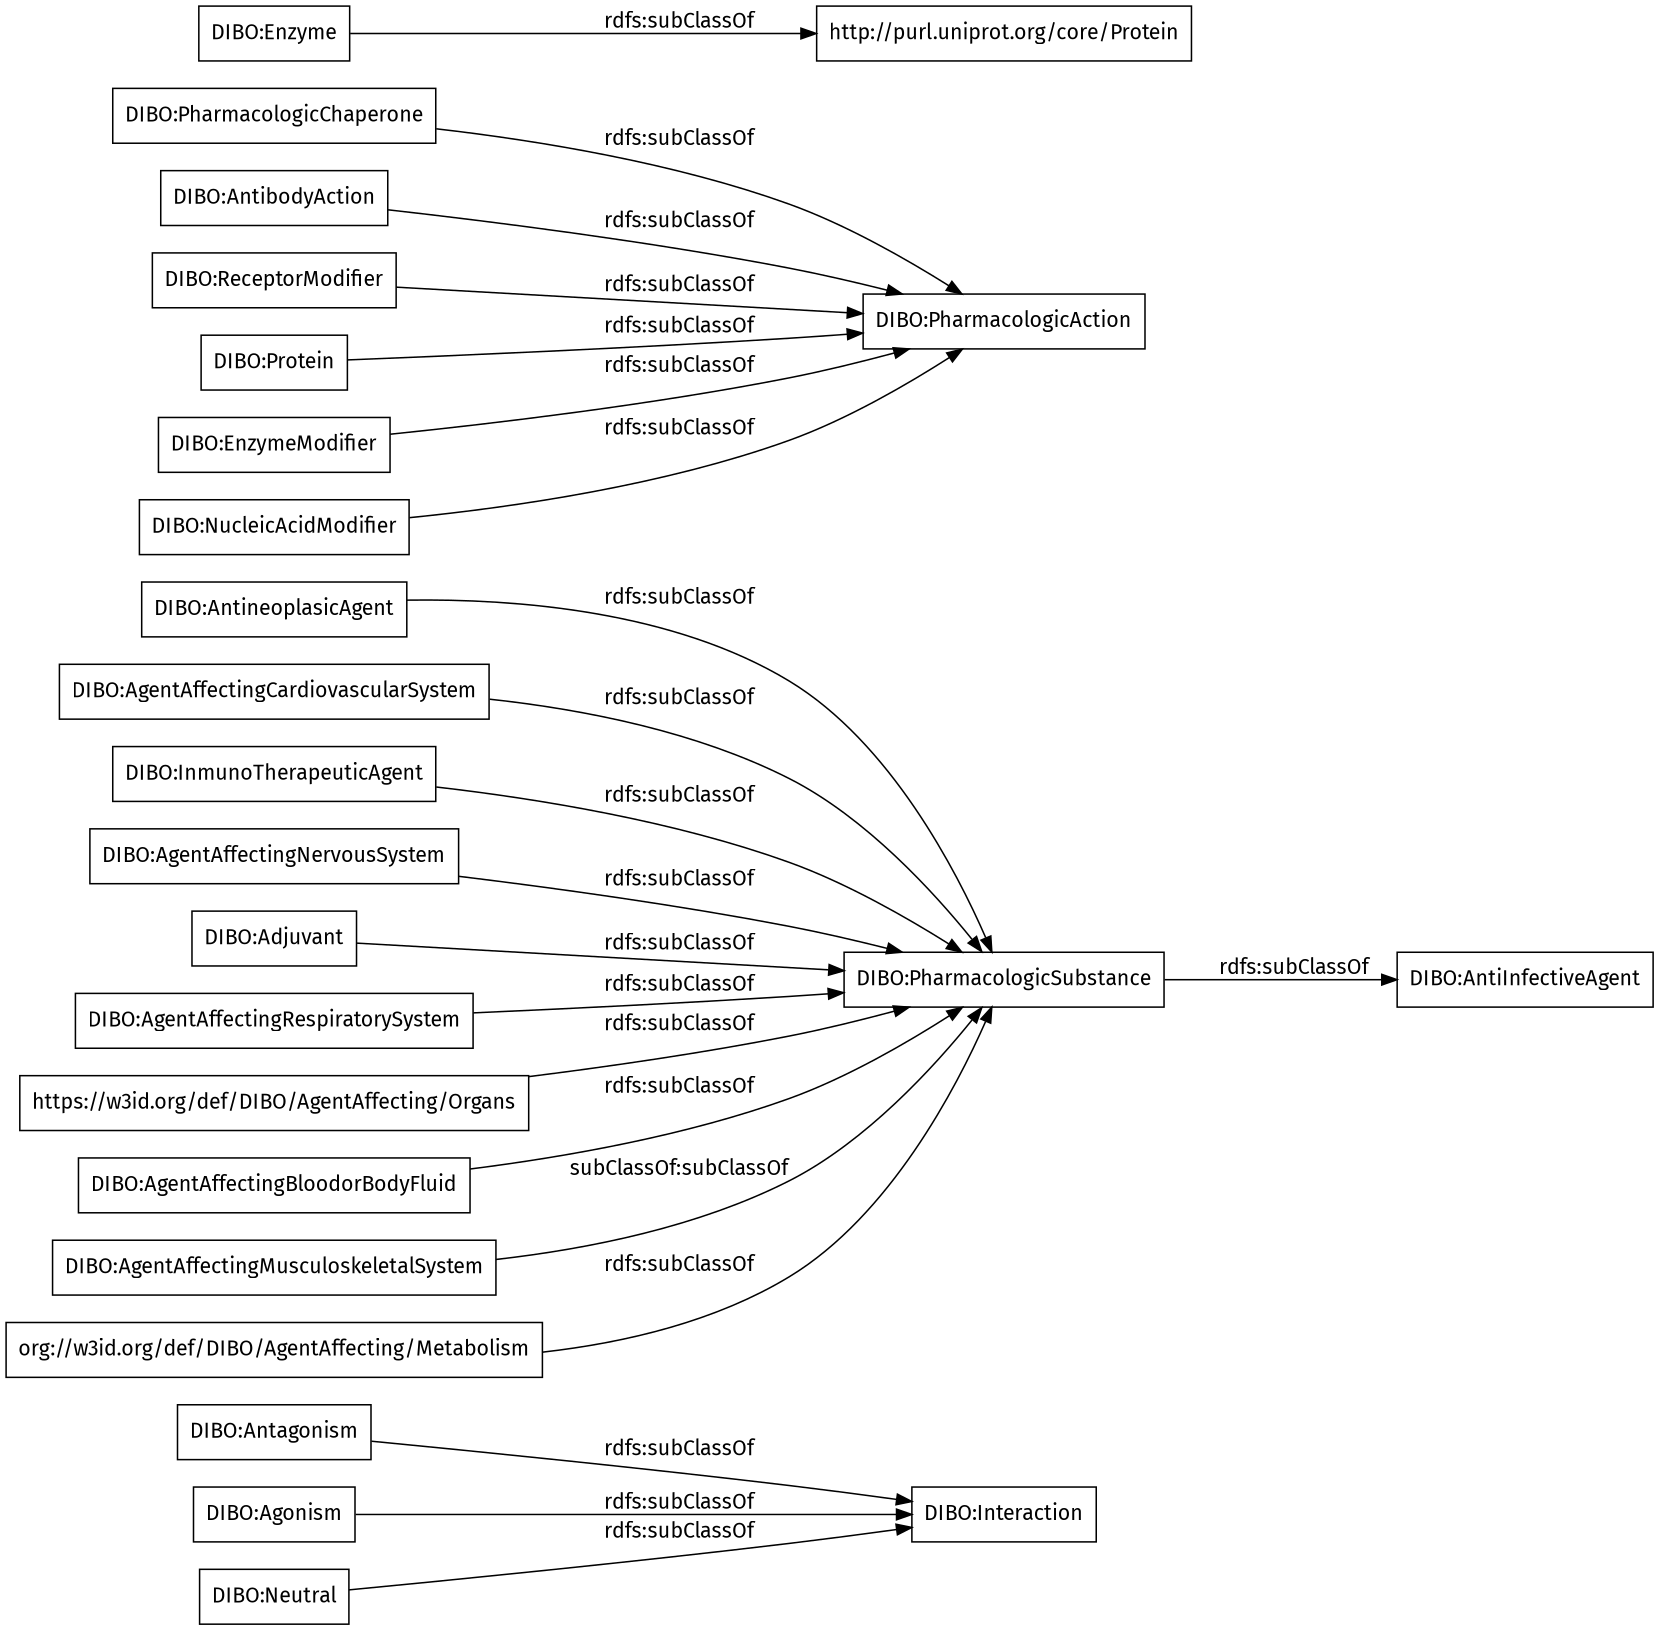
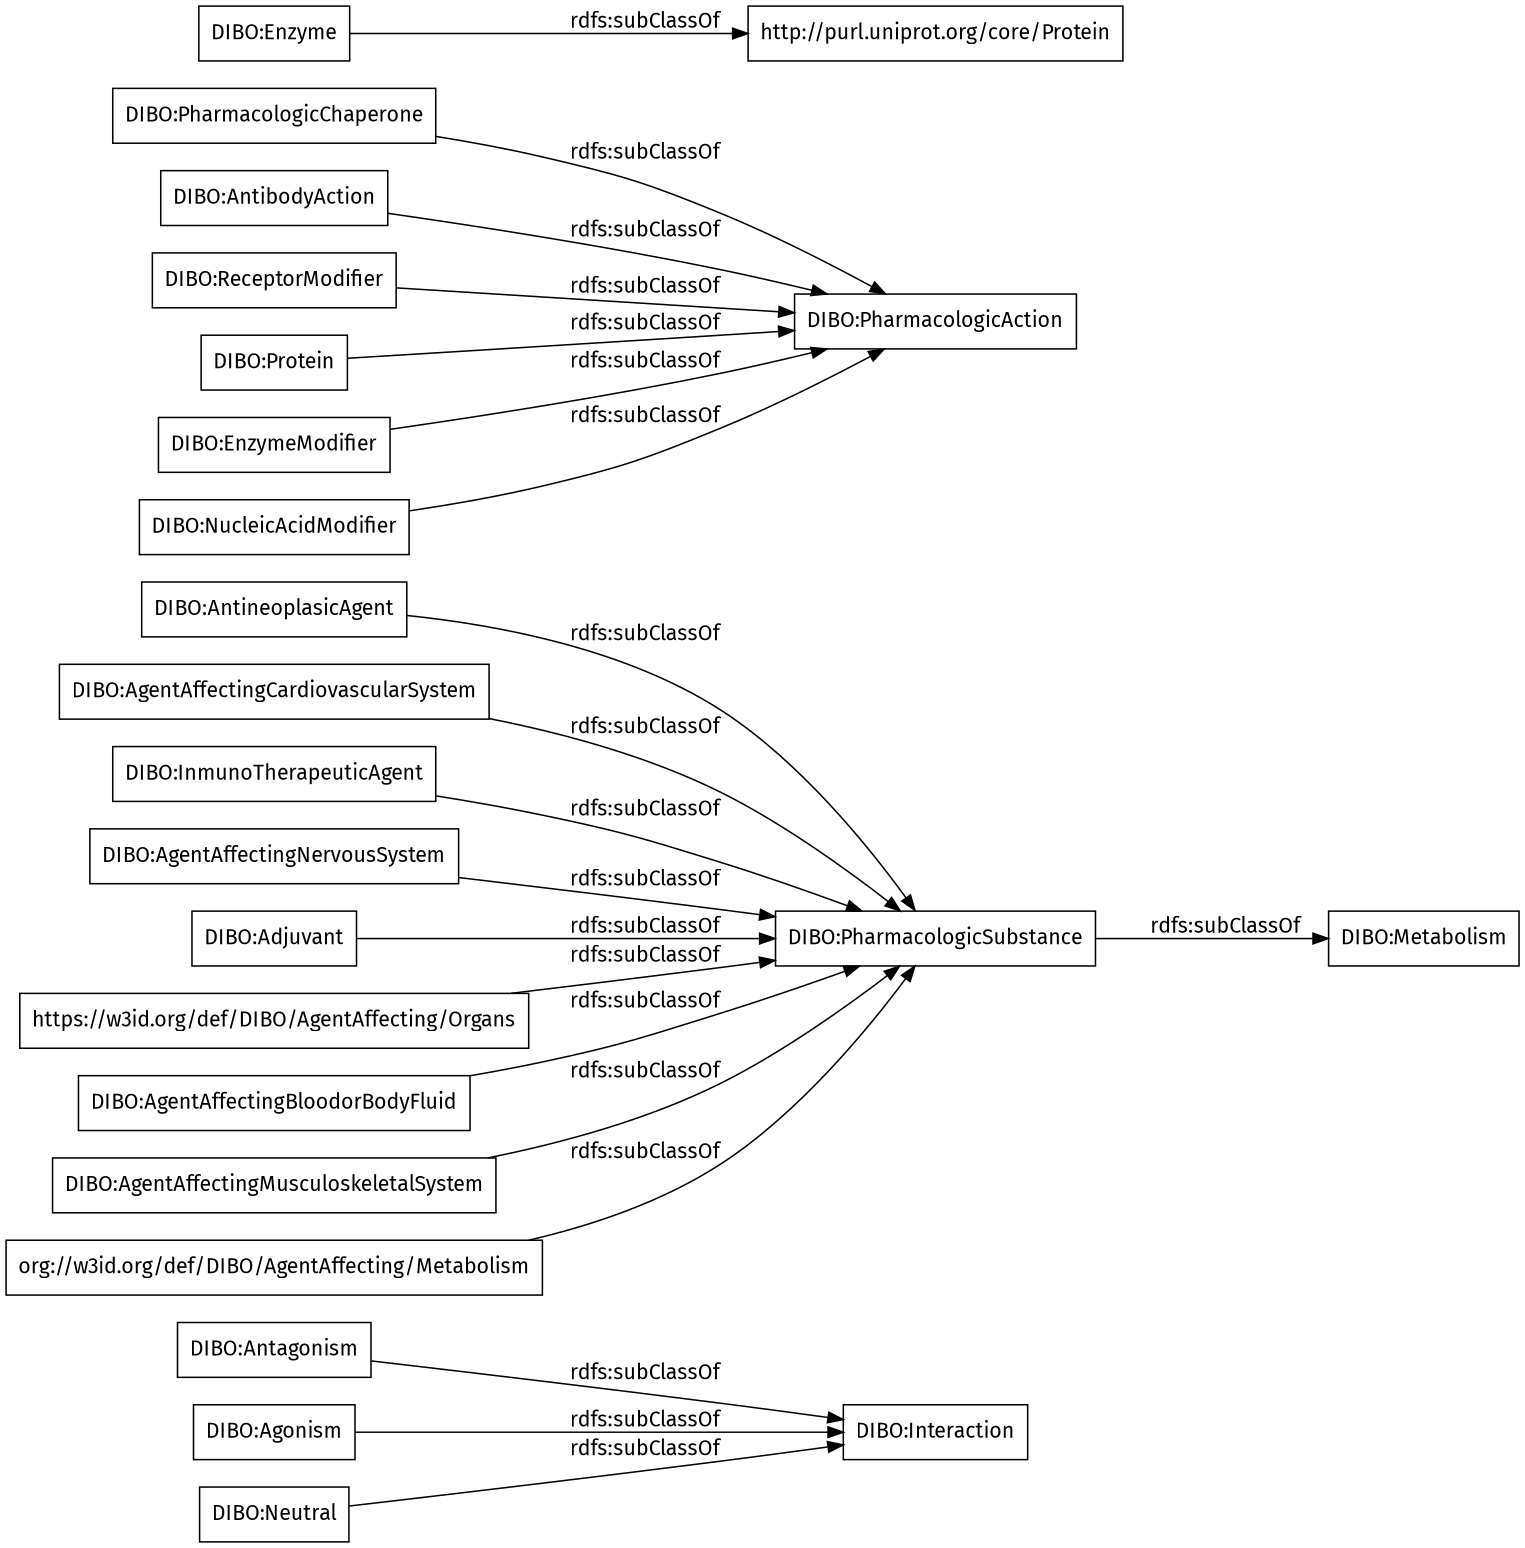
node "DIBO:AntiInfectiveAgent": label "DIBO:AntiInfectiveAgent" -> "DIBO:Metabolism"
node "DIBO:AgentAffectingRespiratorySystem": removed
edge "DIBO:AgentAffectingMusculoskeletalSystem" -> "DIBO:PharmacologicSubstance": label "subClassOf:subClassOf" -> "rdfs:subClassOf"
